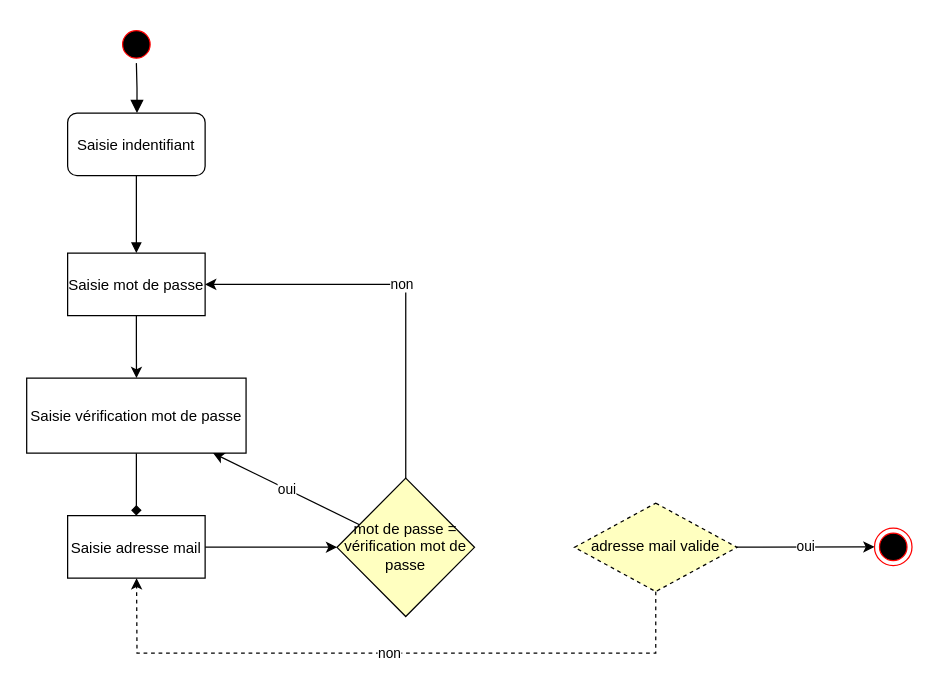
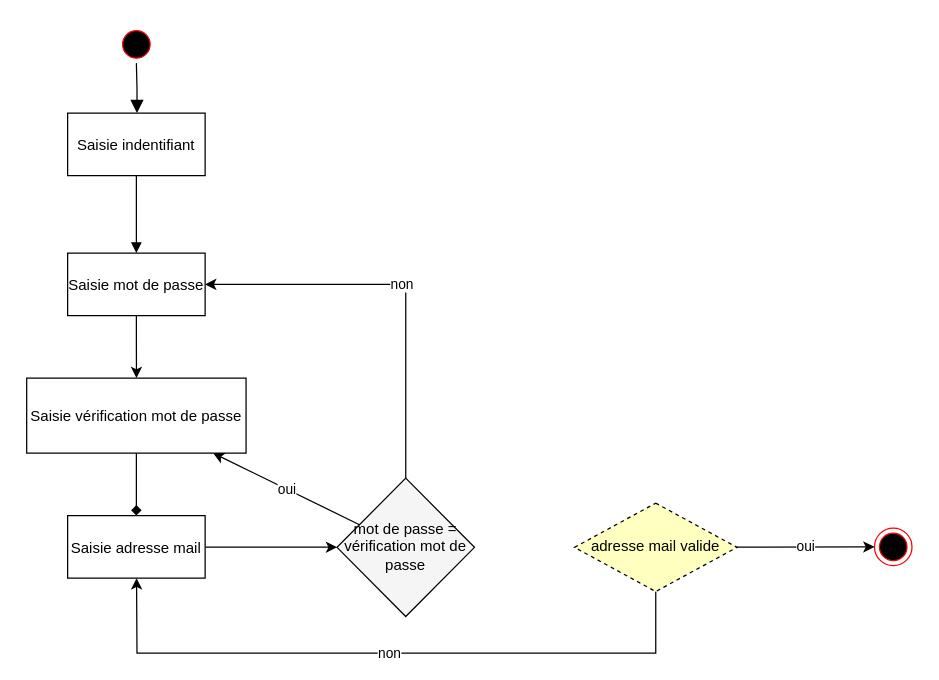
node "Saisie indentifiant": shape rounded rectangle -> rectangle
node "mot de passe = vérification mot de passe": fillcolor #ffffc0 -> #f5f5f5
edge "adresse mail valide" -> "Saisie adresse mail": style dashed -> solid
